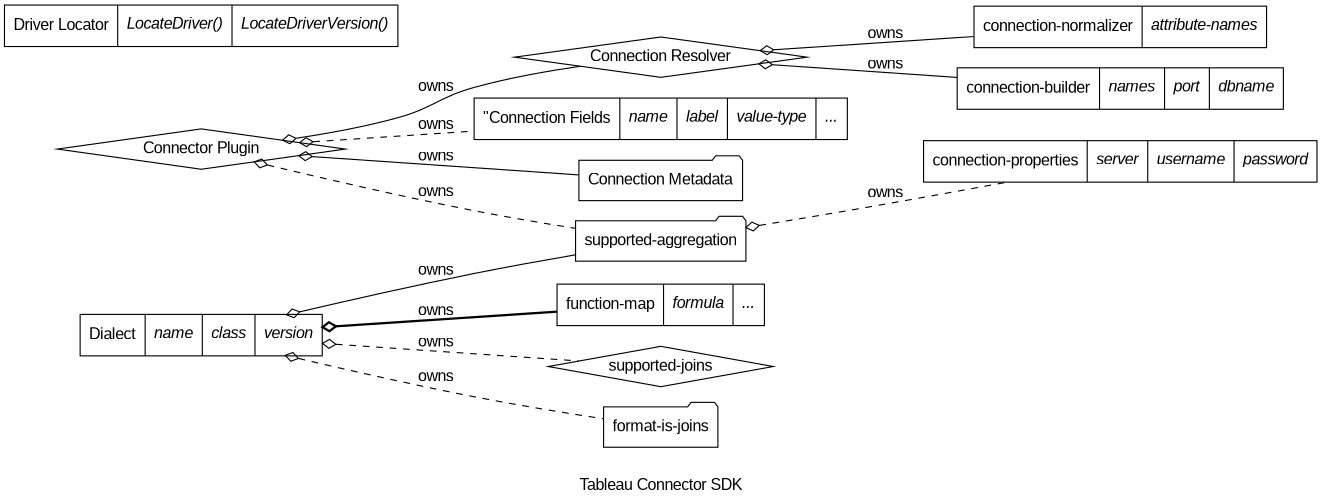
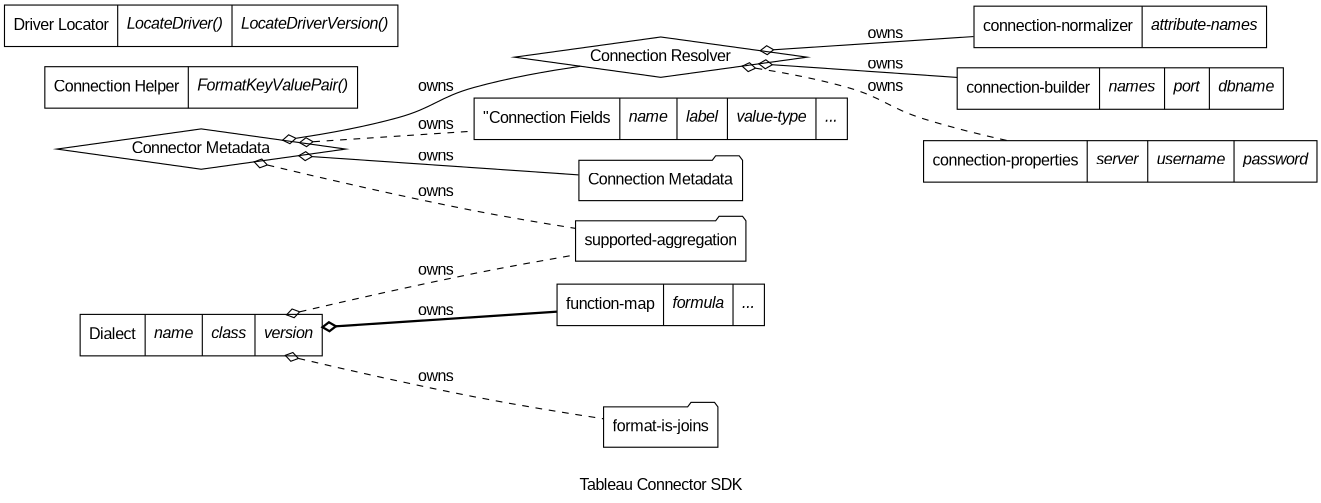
node "Connection Helper": added
node "Connector Plugin": label "Connector Plugin" -> "Connector Metadata"
edge "connection-properties" -> "supported-aggregation": now "connection-properties" -> "Connection Resolver"
edge "supported-aggregation" -> "Dialect": style solid -> dashed
node "supported-joins": removed
